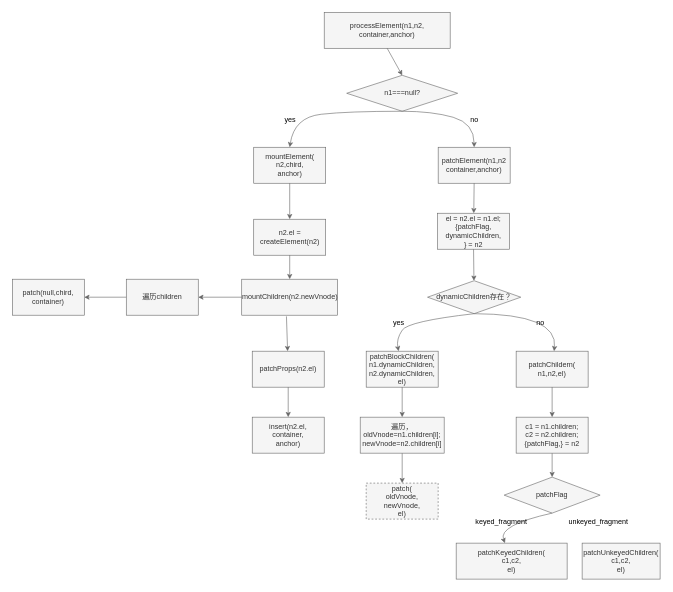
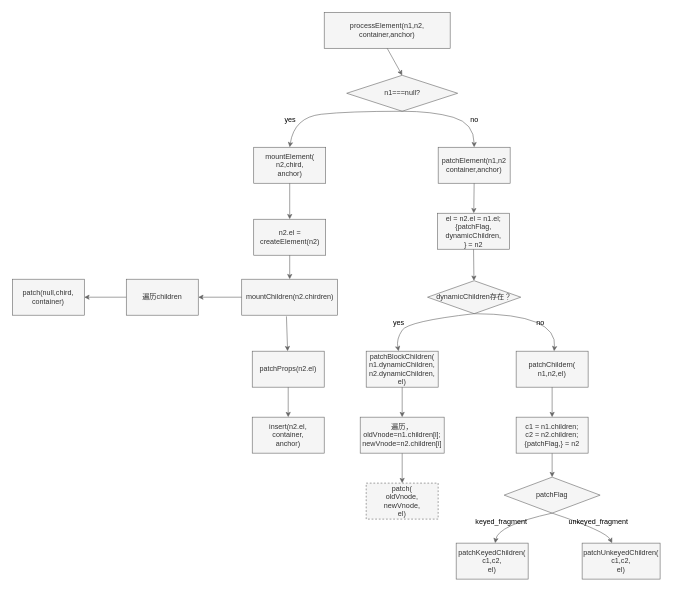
node "mountChildren(n2.newVnode)": label "mountChildren(n2.newVnode)" -> "mountChildren(n2.chirdren)"
edge "patchFlag" -> "patchUnkeyedChildren( c1,c2, el)": added
node "patchKeyedChildren( c1,c2, el)": size 111x36 -> 72x36
